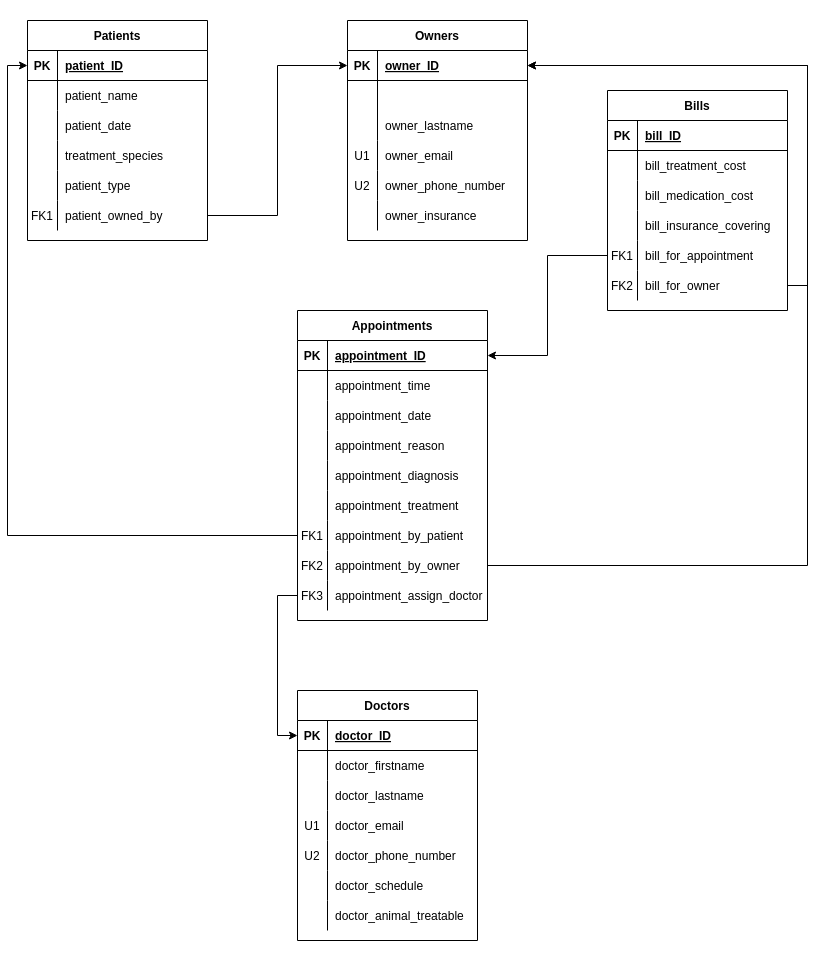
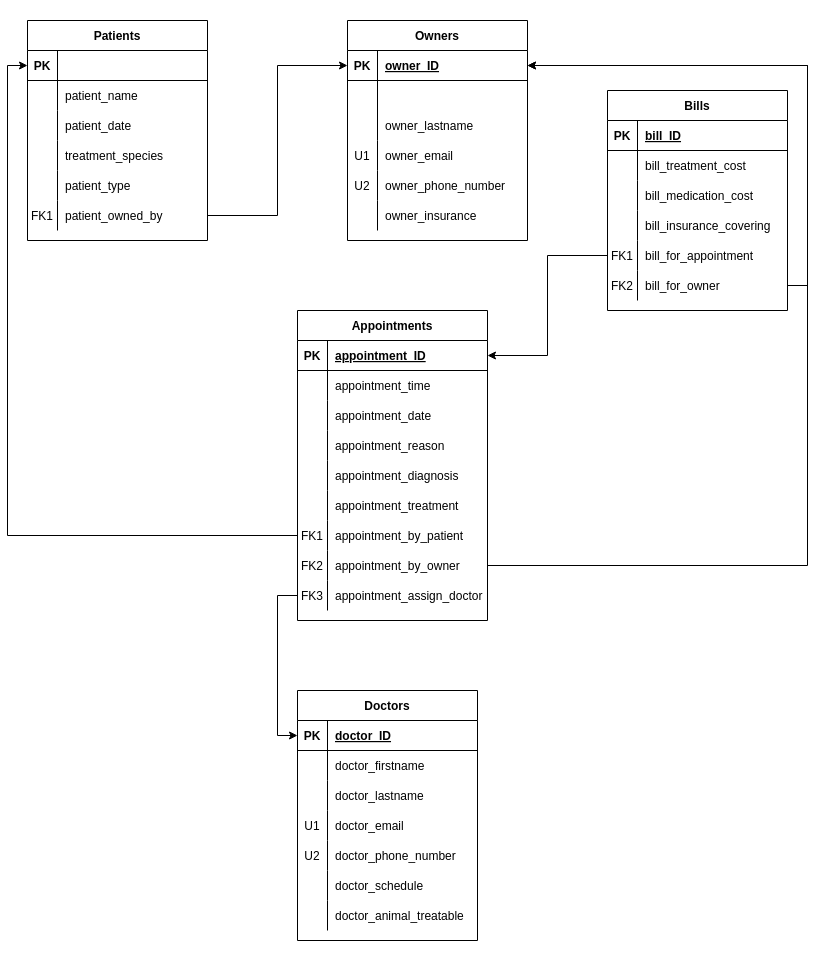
node "patient_ID": removed
